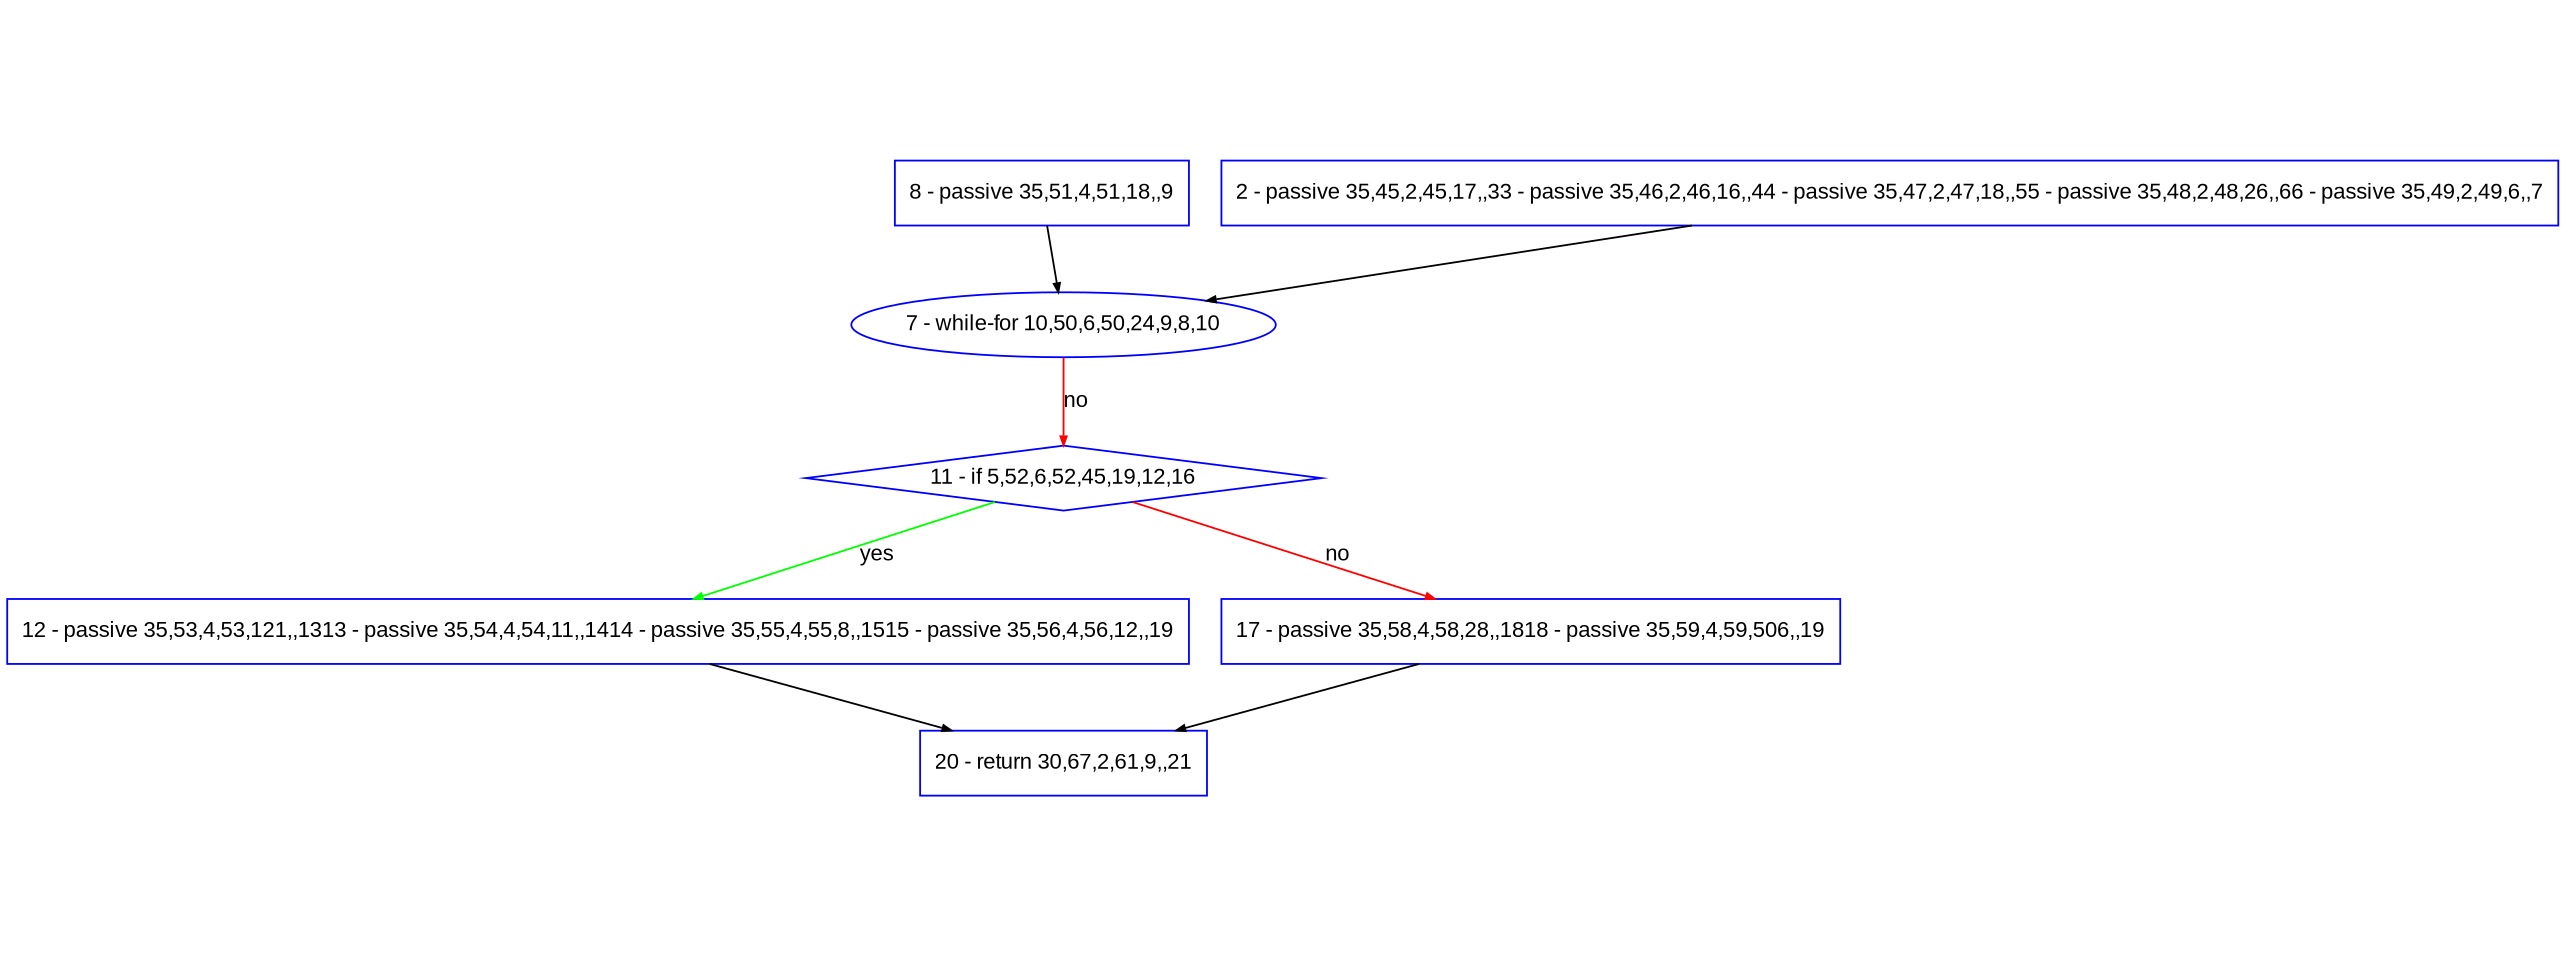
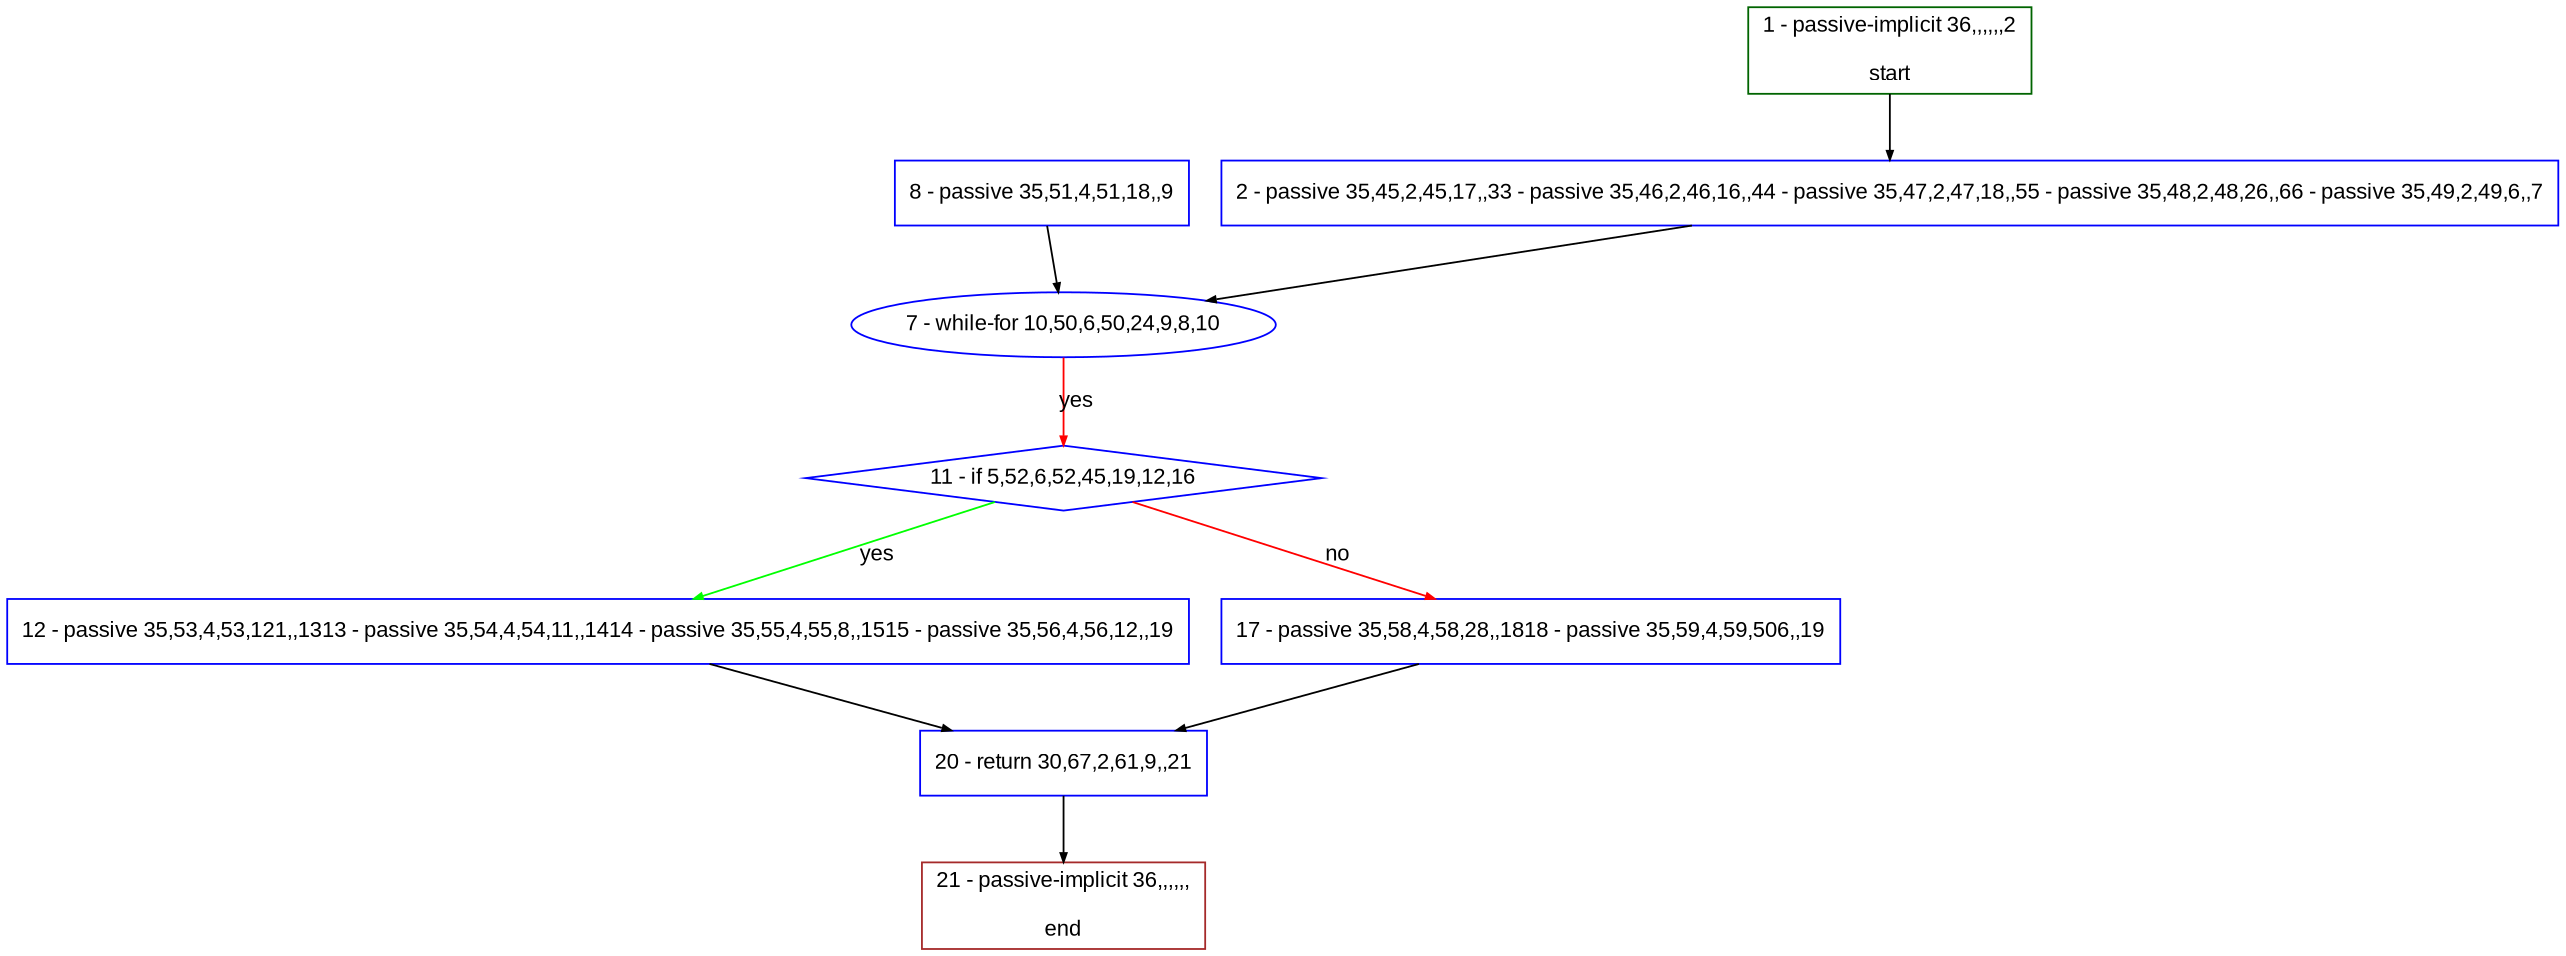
node "1 - passive-implicit 36,,,,,,2 start": added
edge "7 - while-for 10,50,6,50,24,9,8,10" -> "11 - if 5,52,6,52,45,19,12,16": label "no" -> "yes"
node "21 - passive-implicit 36,,,,,, end": added
